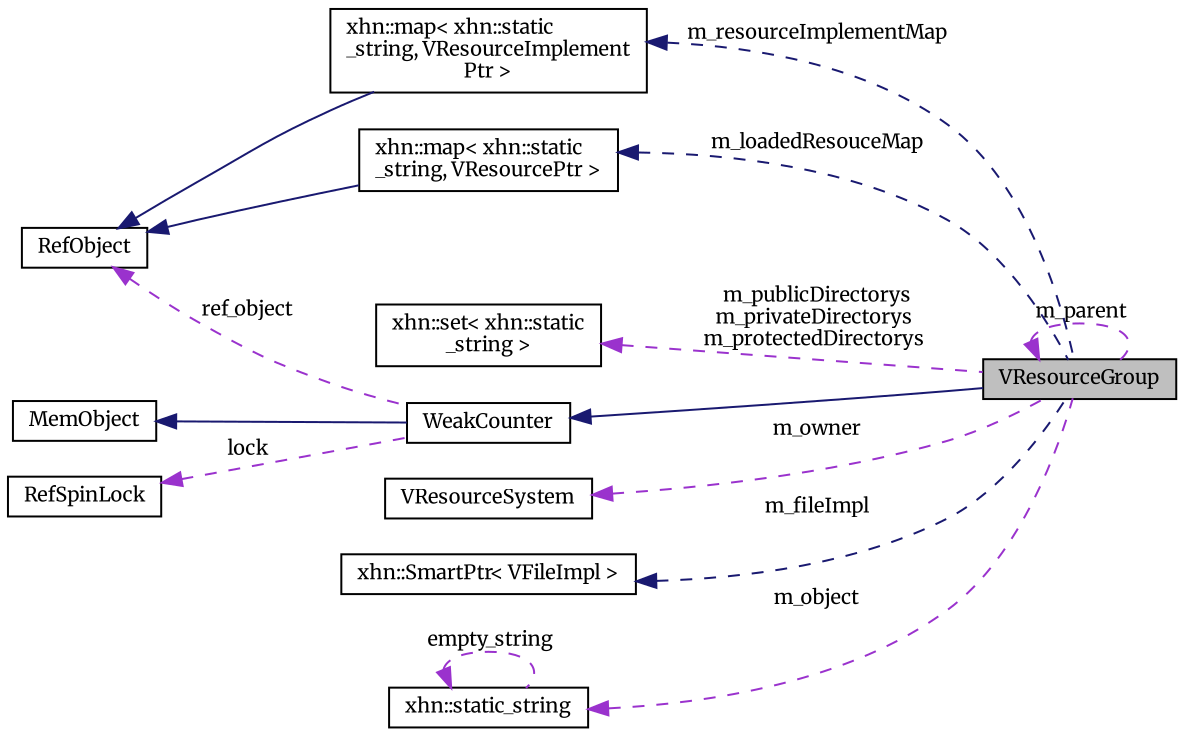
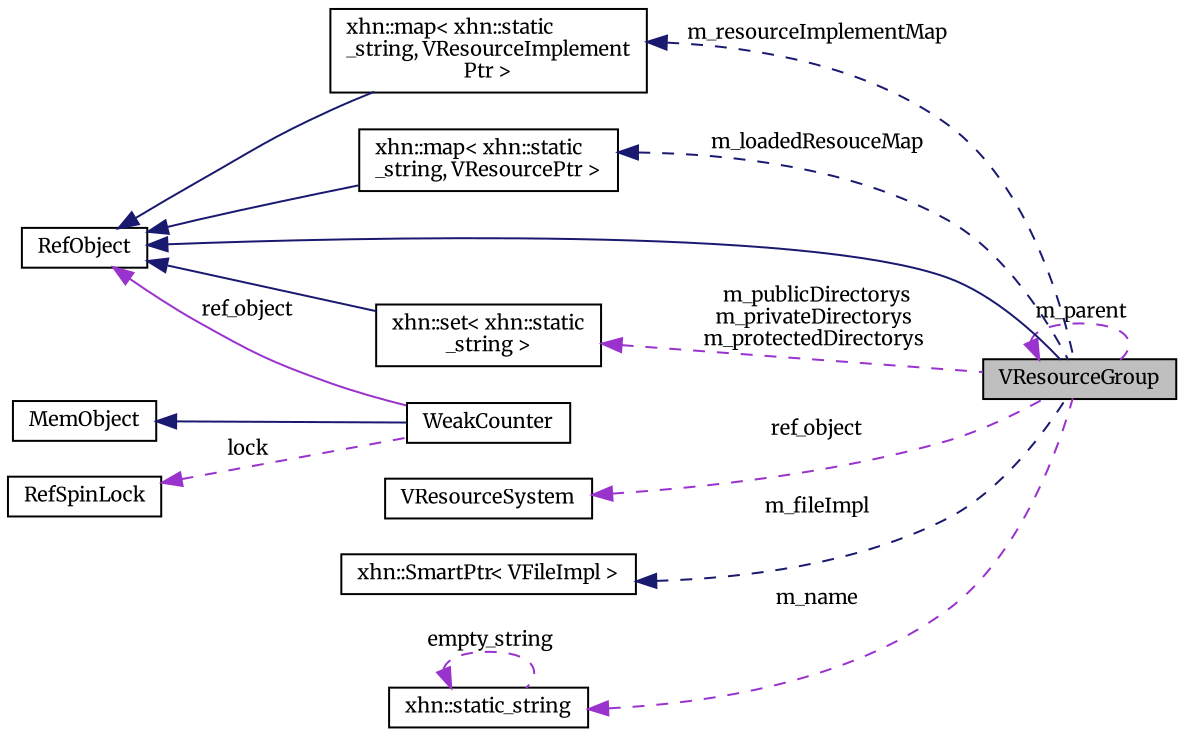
edge "xhn::set< xhn::static _string >" -> "RefObject": added
edge "WeakCounter" -> "RefObject": style dashed -> solid
edge "VResourceGroup" -> "WeakCounter": now "VResourceGroup" -> "RefObject"
edge "VResourceGroup" -> "VResourceSystem": label " m_owner" -> " ref_object"
edge "VResourceGroup" -> "xhn::static_string": label " m_object" -> " m_name"
